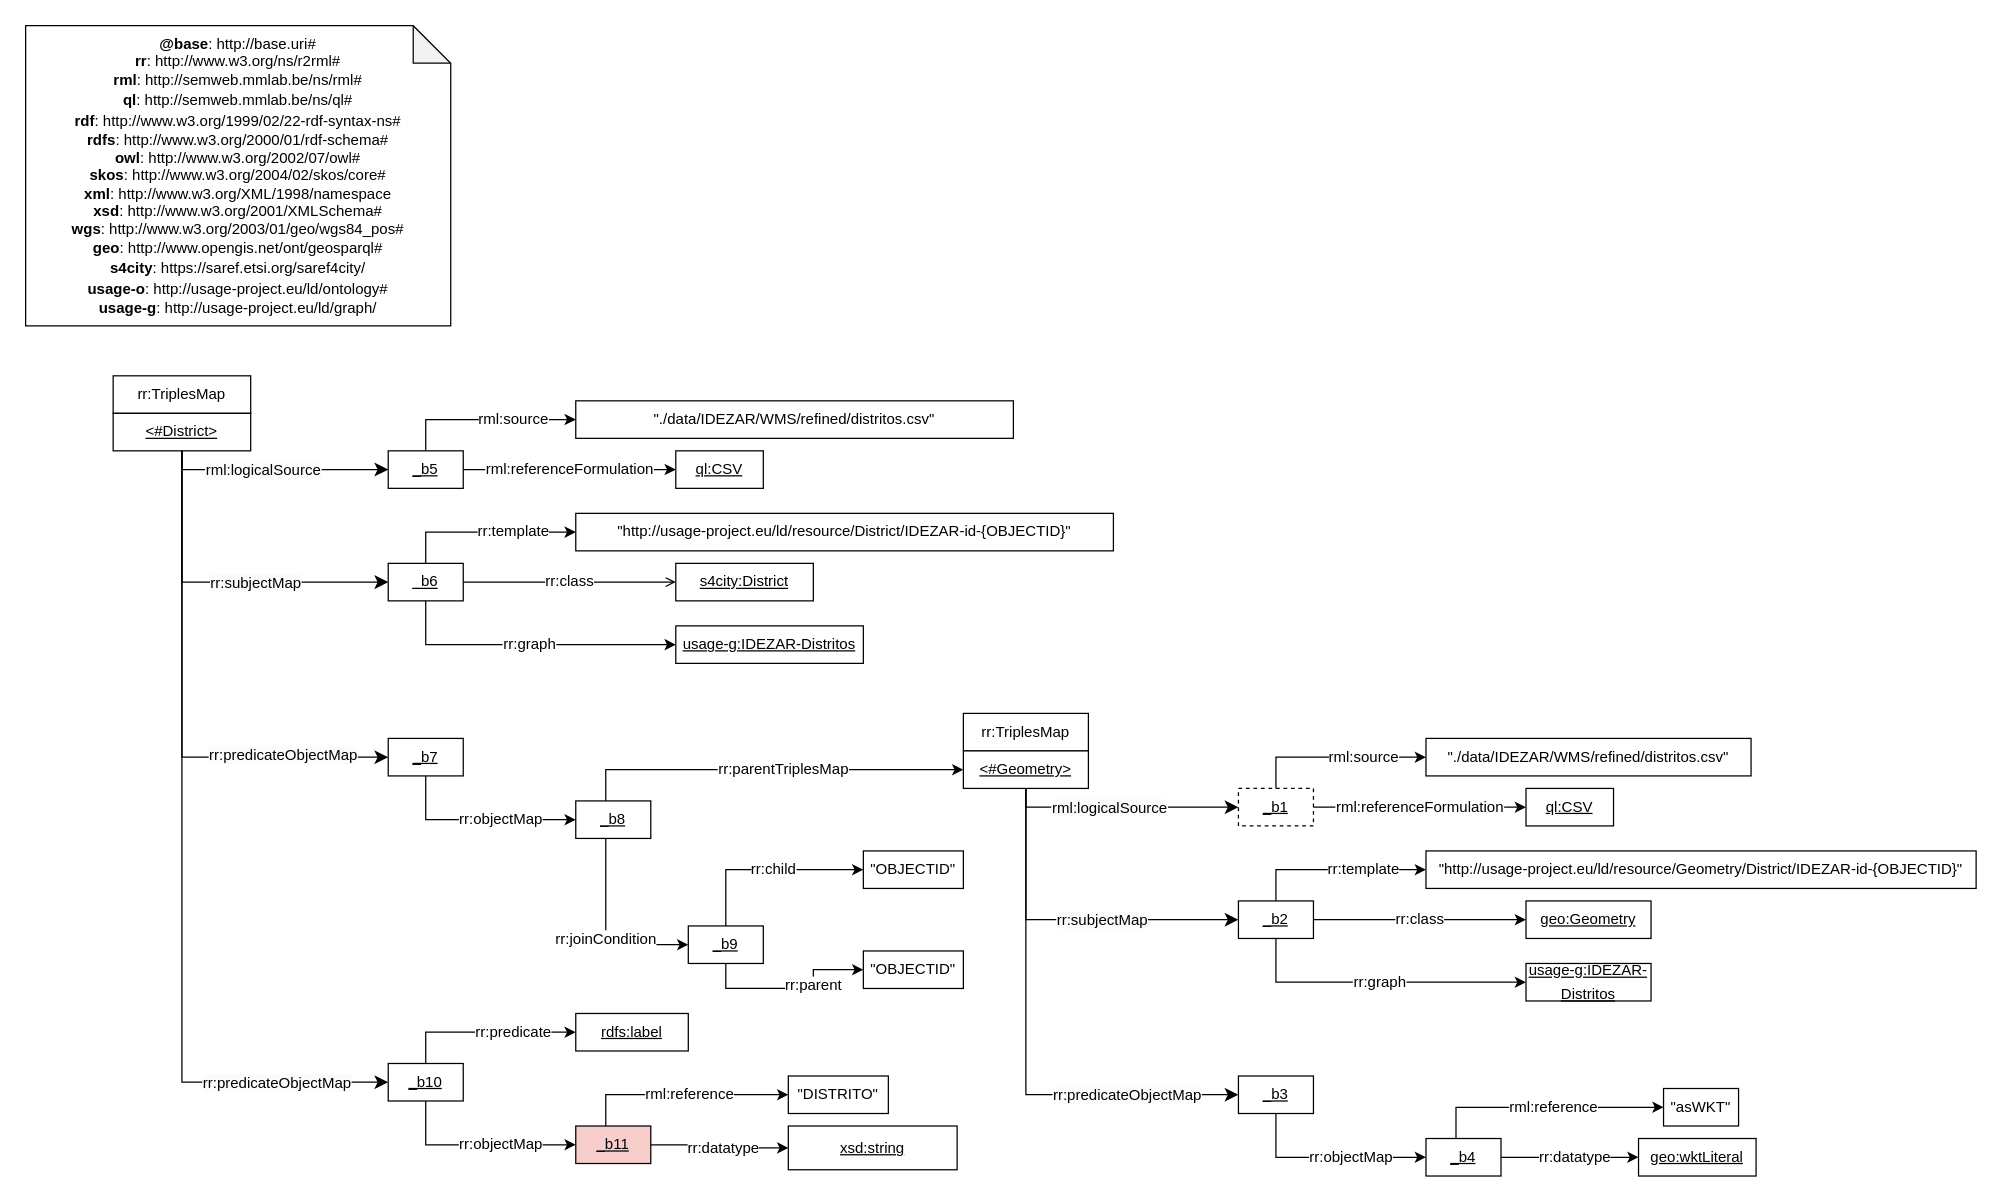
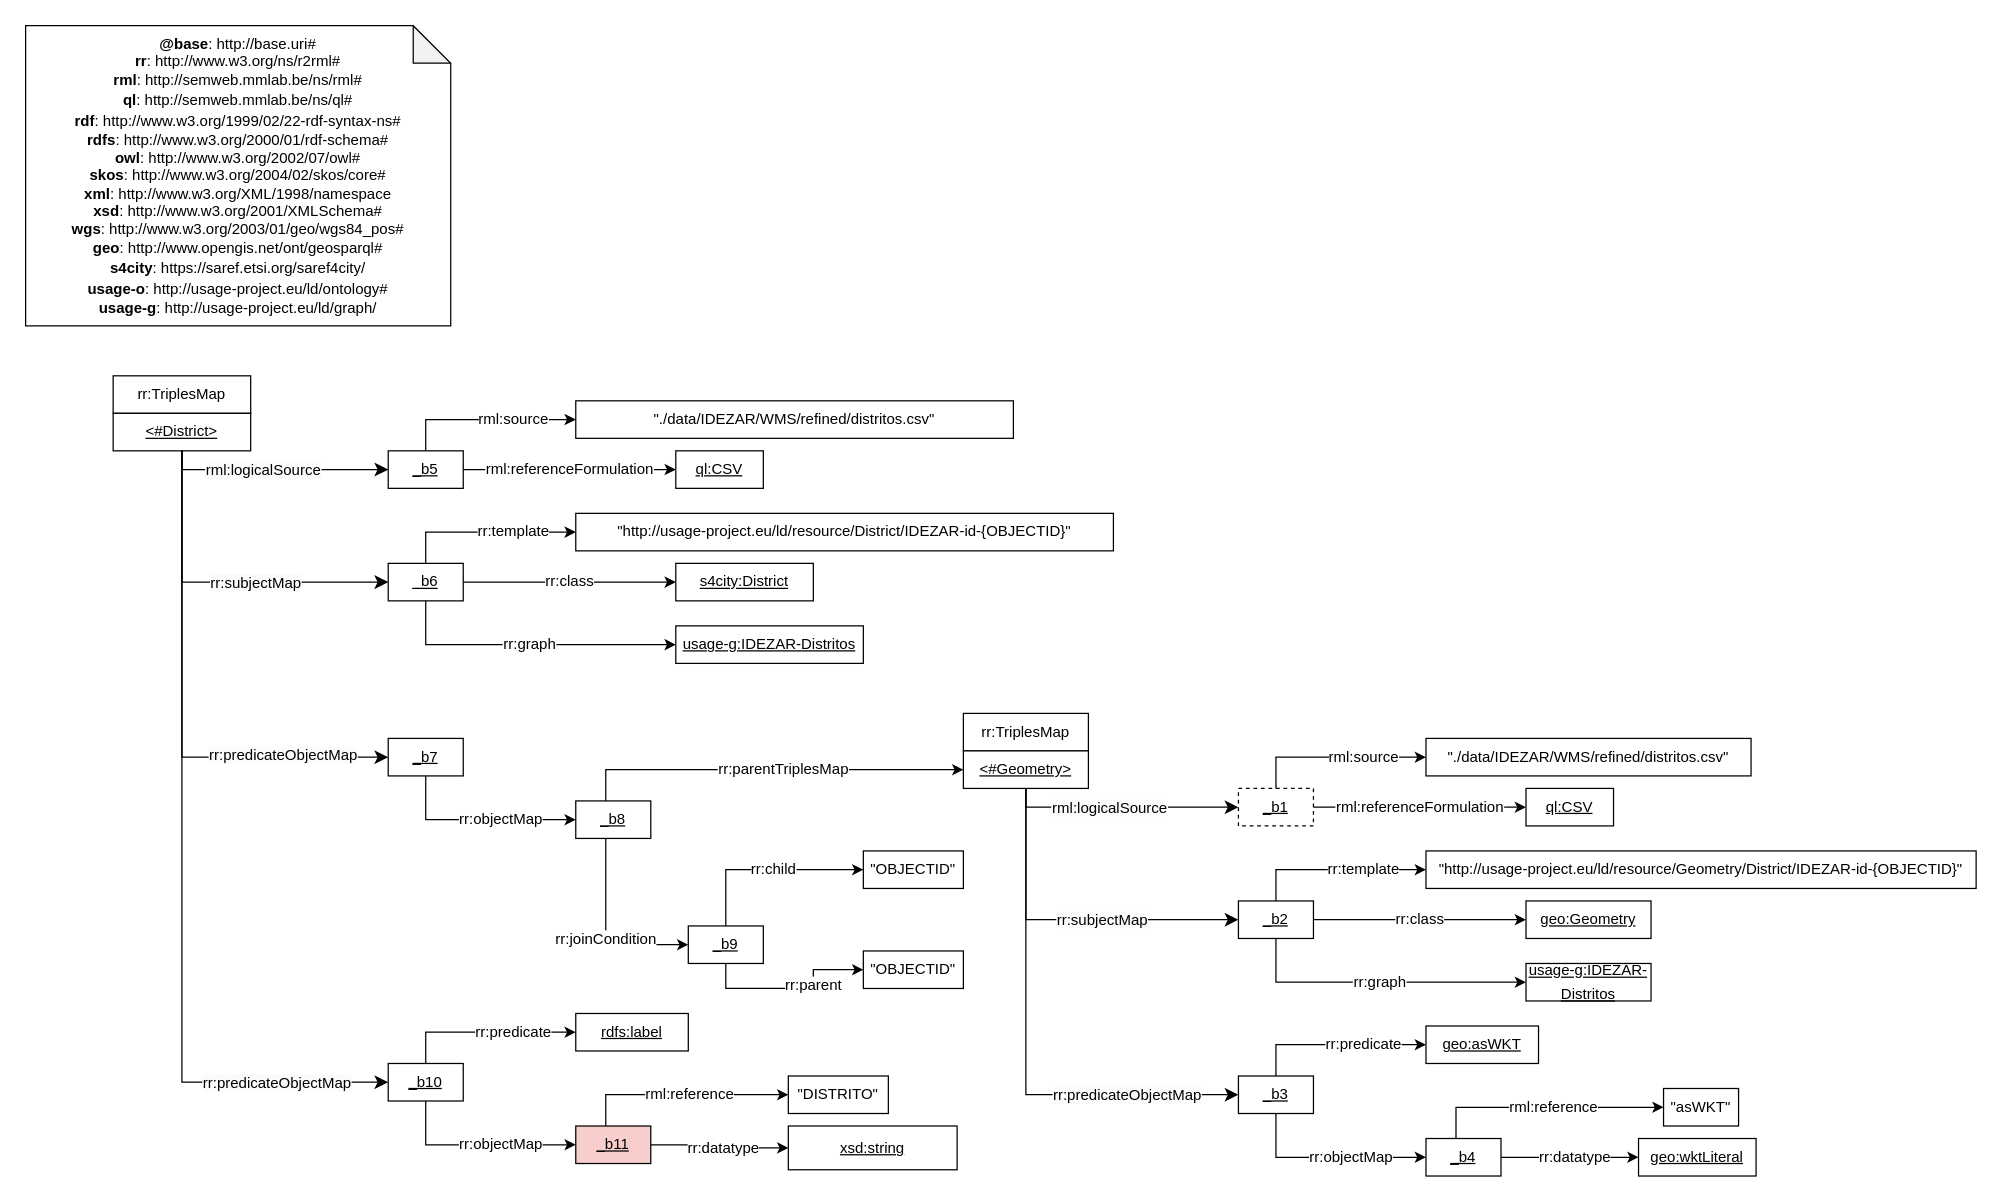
edge "_b6" -> "s4city:District": arrowhead open -> classic
edge "_b3" -> "geo:asWKT": added, label "rr:predicate"
node "geo:asWKT": added
